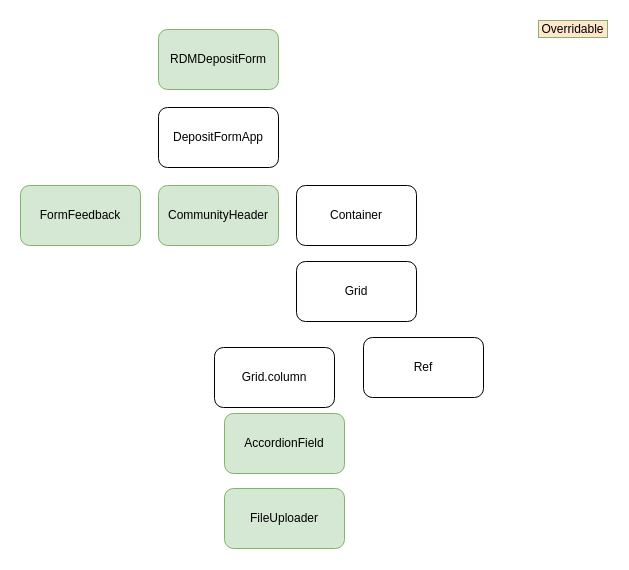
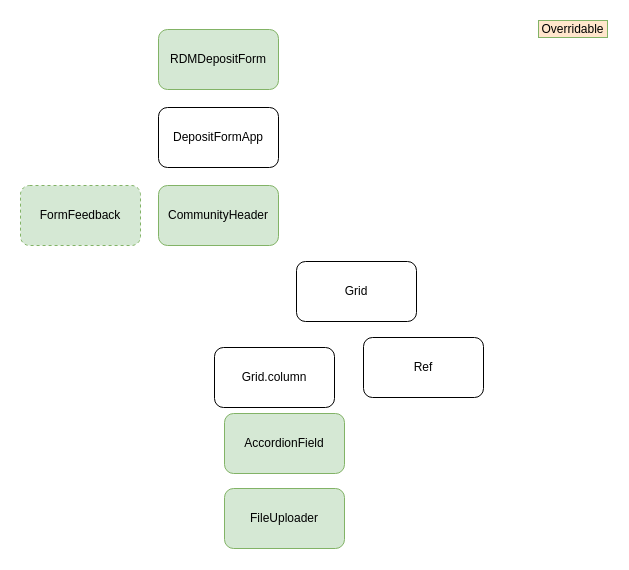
node "FormFeedback": style solid -> dashed
node "Container": removed
